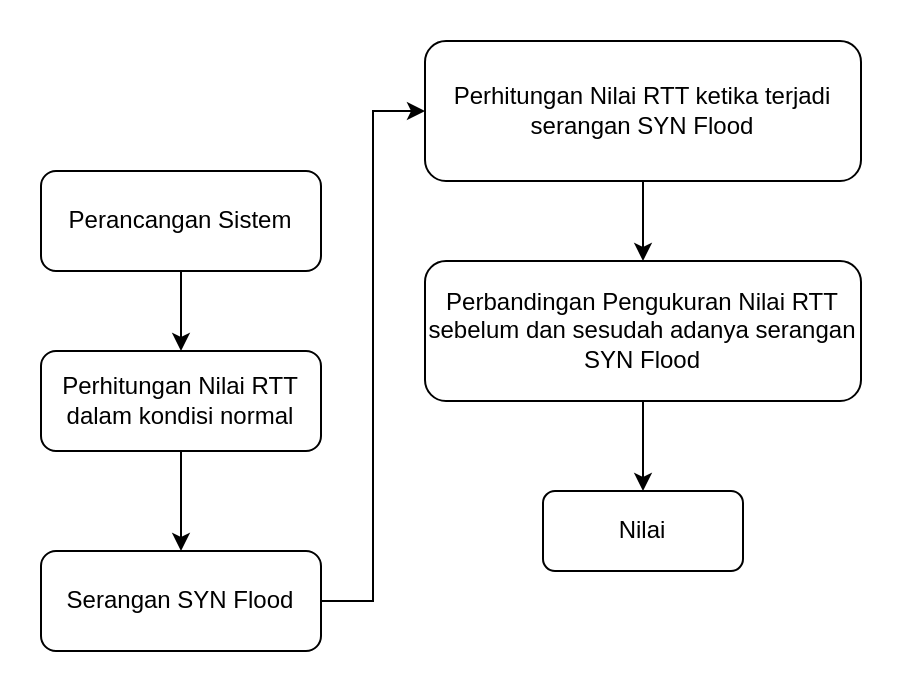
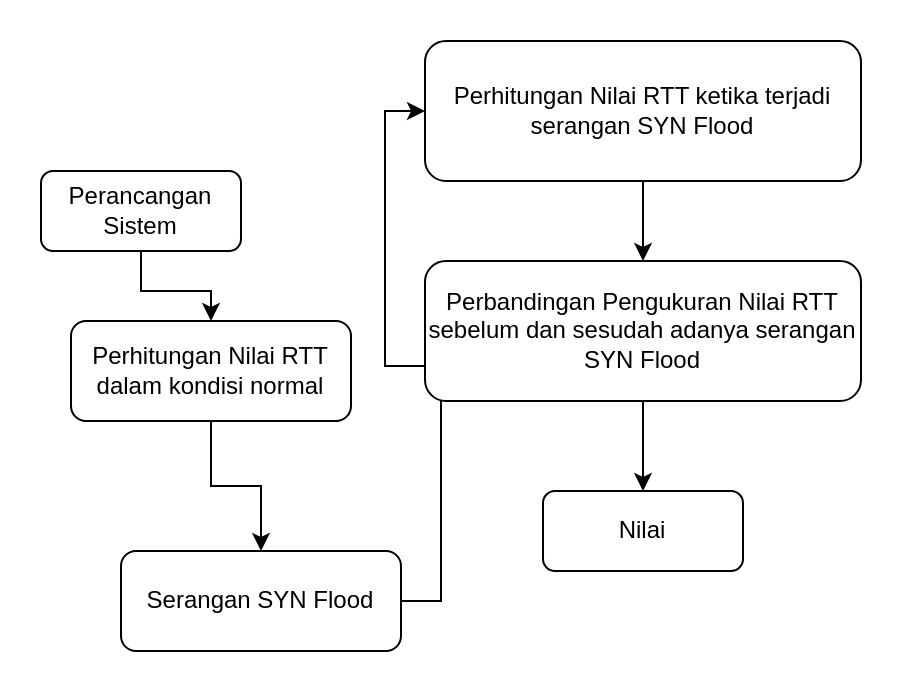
node "Perancangan Sistem": size 280x100 -> 200x80
node "Perhitungan Nilai RTT dalam kondisi normal": moved (181, 401) -> (211, 371)
node "Serangan SYN Flood": moved (181, 601) -> (261, 601)
